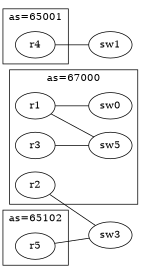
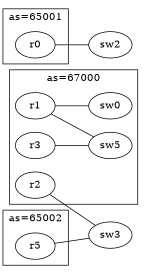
node "r4": label "r4" -> "r0"
node "sw1": label "sw1" -> "sw2"
cluster "as=65102": label "as=65102" -> "as=65002"
